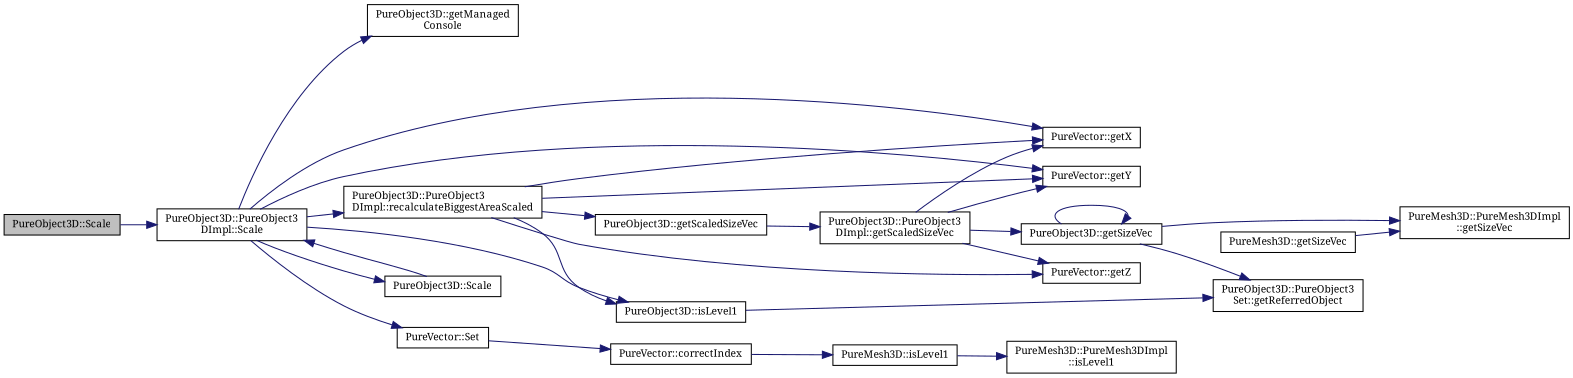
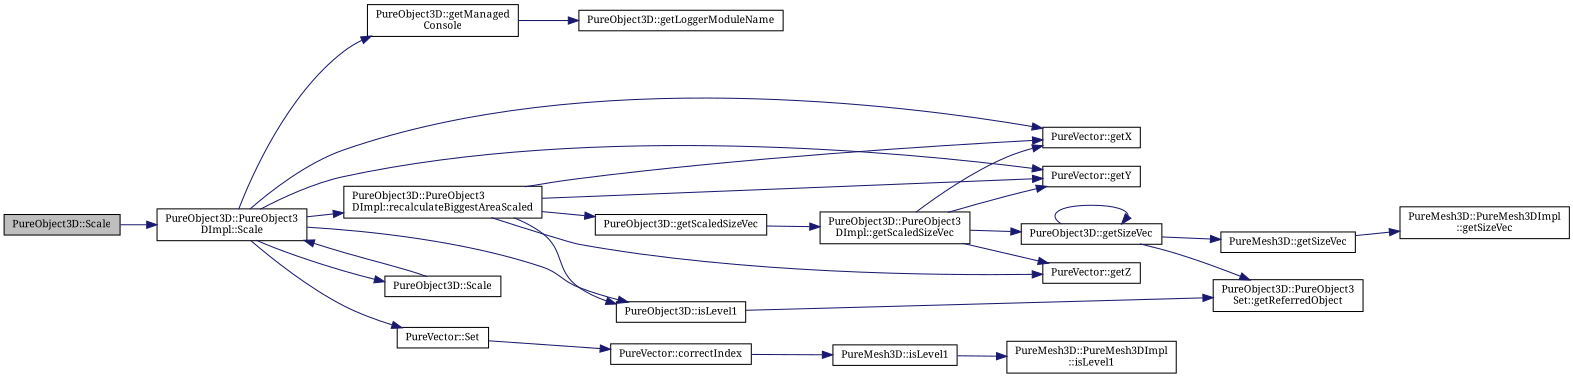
node "PureObject3D::getLoggerModuleName": added
edge "PureObject3D::getSizeVec" -> "PureMesh3D::PureMesh3DImpl ::getSizeVec": now "PureObject3D::getSizeVec" -> "PureMesh3D::getSizeVec"
